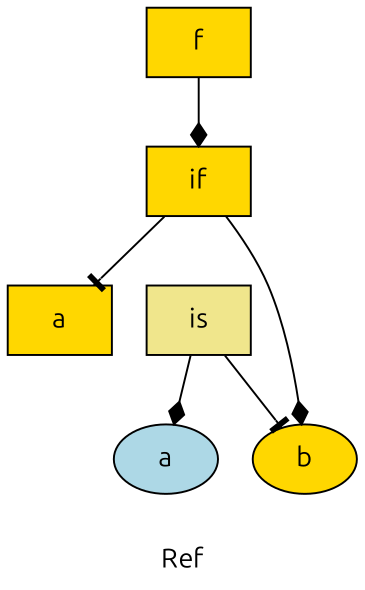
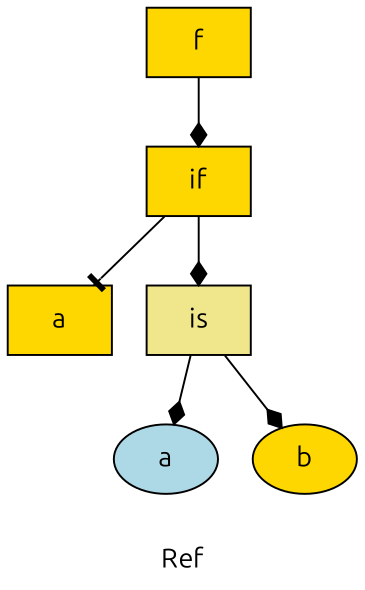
edge "if" -> "b": now "if" -> "is"
edge "is" -> "b": arrowhead tee -> diamond
